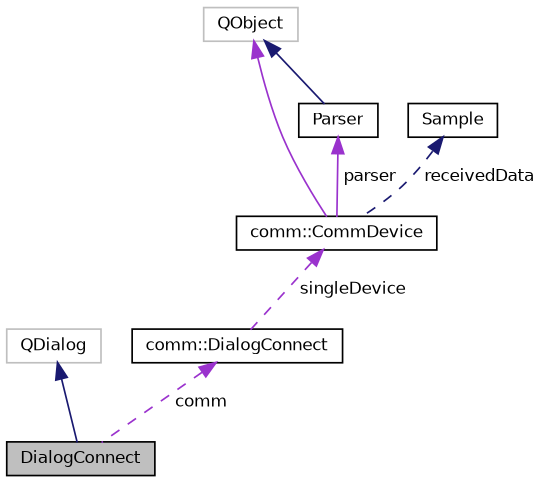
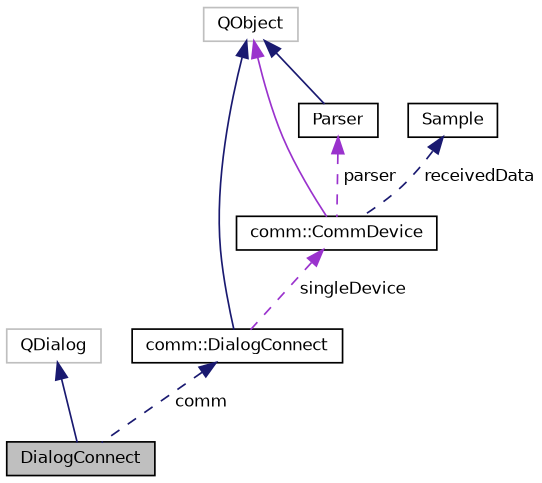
edge "comm::CommDevice" -> "Parser": style solid -> dashed
edge "comm::DialogConnect" -> "QObject": added
edge "DialogConnect" -> "comm::DialogConnect": color darkorchid3 -> midnightblue
